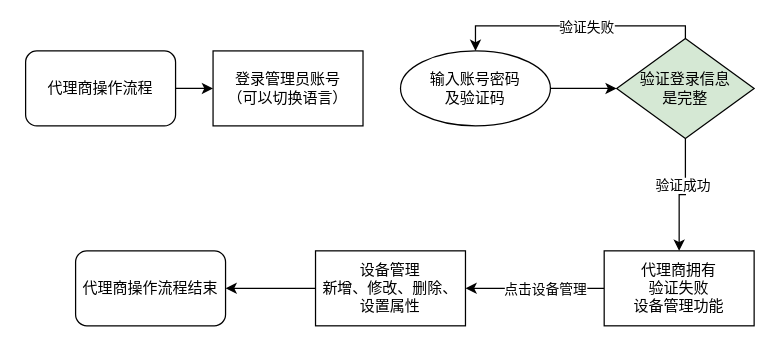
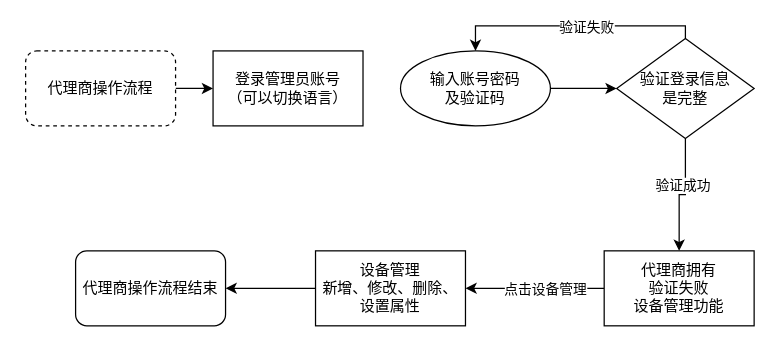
node "代理商操作流程": style solid -> dashed
node "验证登录信息 是完整": fillcolor #d5e8d4 -> #ffffff
